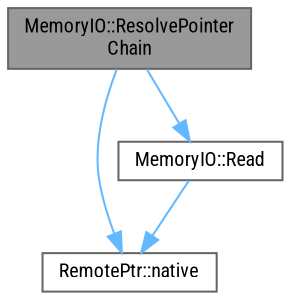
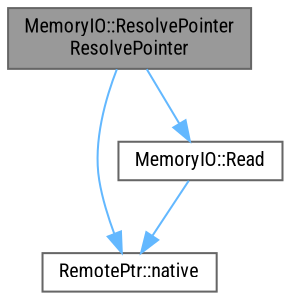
node "MemoryIO::ResolvePointer Chain": label "MemoryIO::ResolvePointer Chain" -> "MemoryIO::ResolvePointer ResolvePointer"
